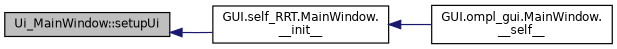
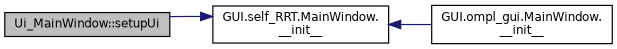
node "GUI.ompl_gui.MainWindow. __self__": label "GUI.ompl_gui.MainWindow. __self__" -> "GUI.ompl_gui.MainWindow. __init__"
edge "GUI.self_RRT.MainWindow. __init__" -> "Ui_MainWindow::setupUi": reversed
